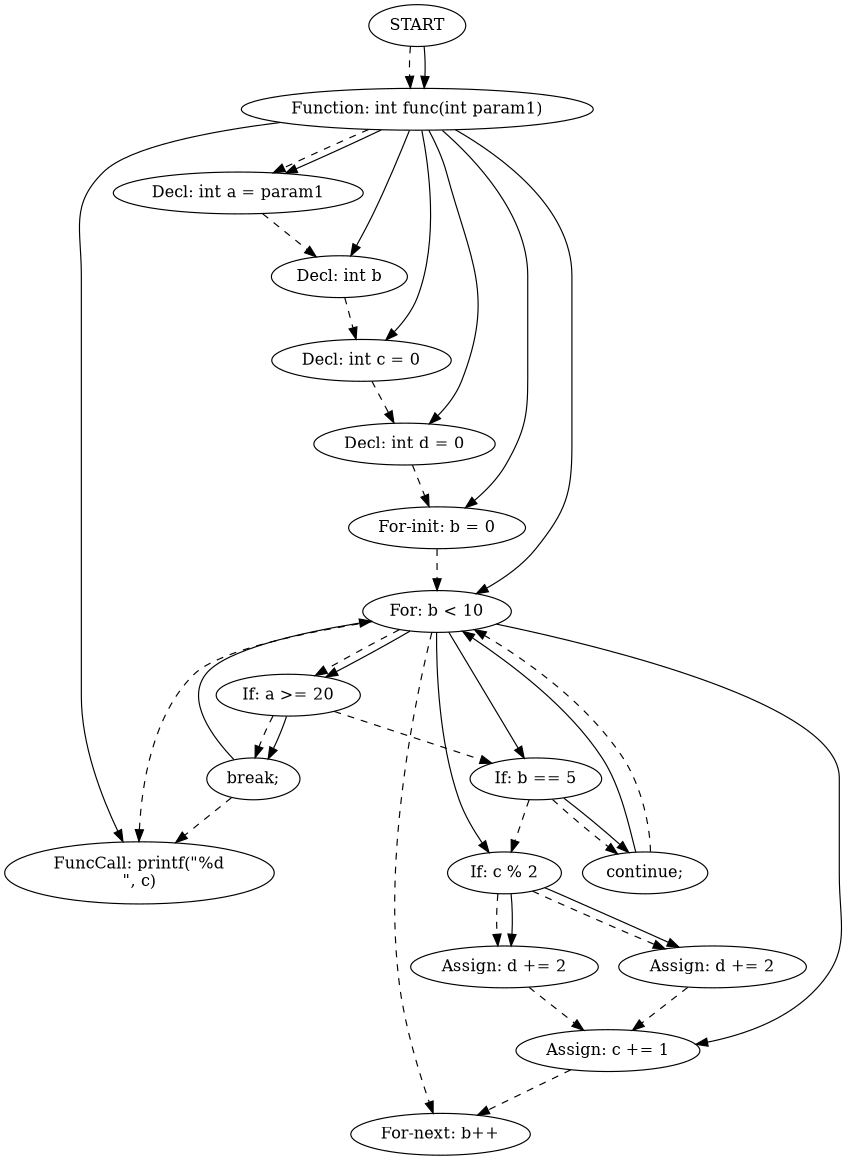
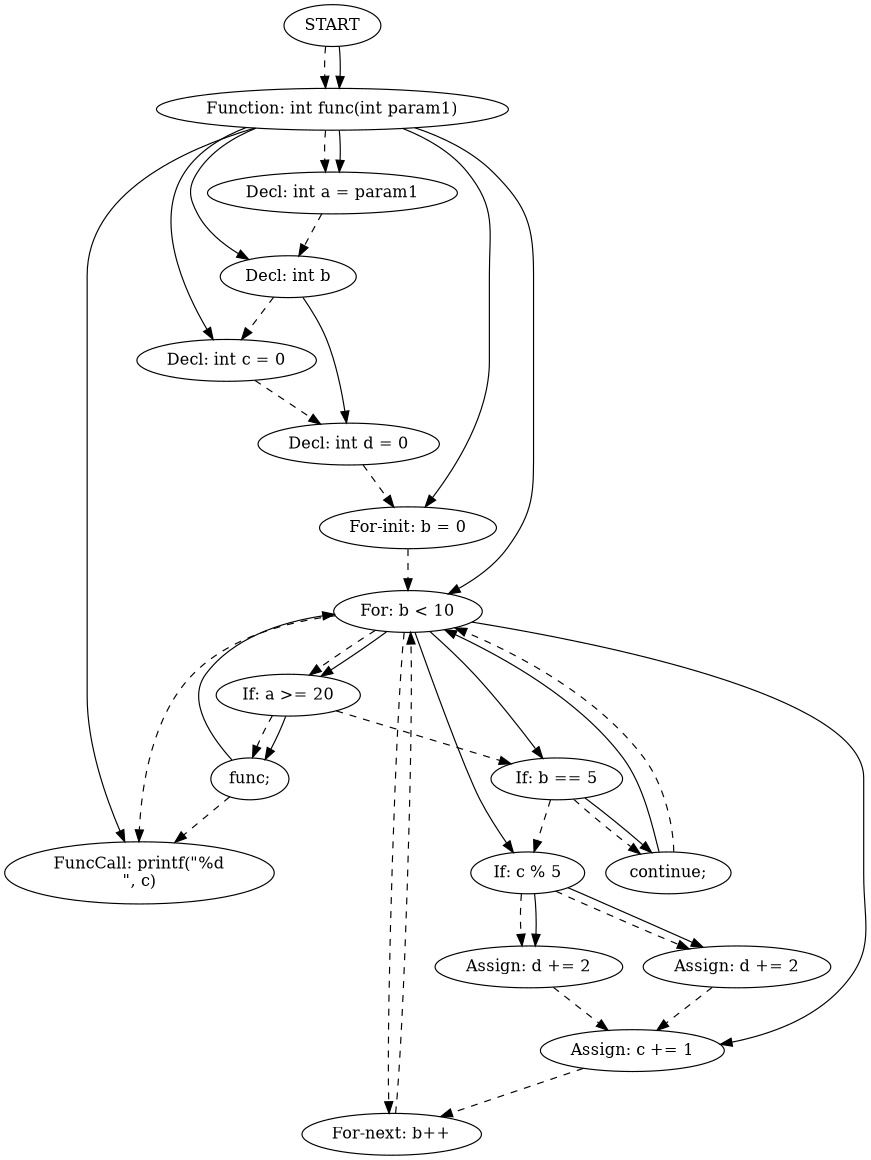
edge "Function: int func(int param1)" -> "Decl: int d = 0": now "Decl: int b" -> "Decl: int d = 0"
node "break;": label "break;" -> "func;"
node "If: c % 2": label "If: c % 2" -> "If: c % 5"
edge "For-next: b++" -> "For: b < 10": added
